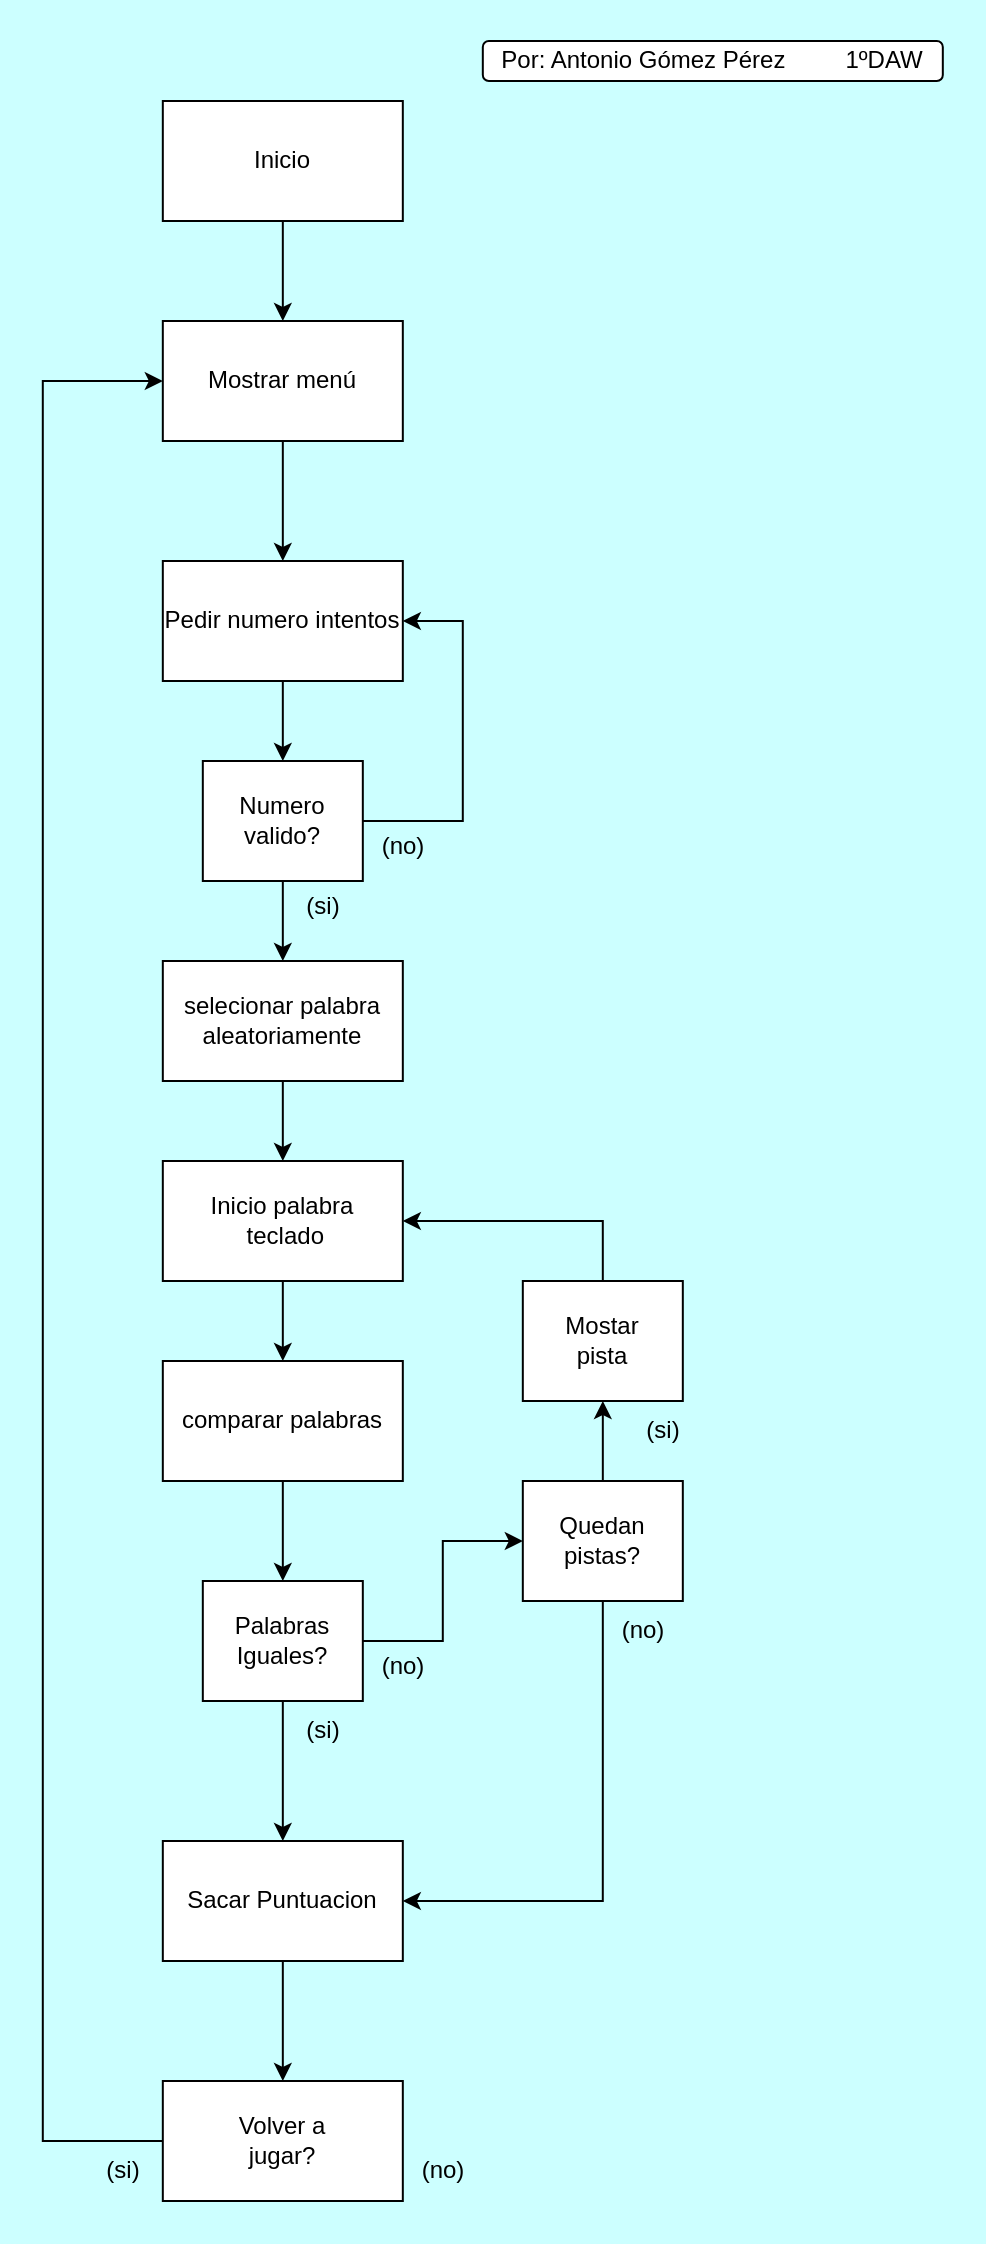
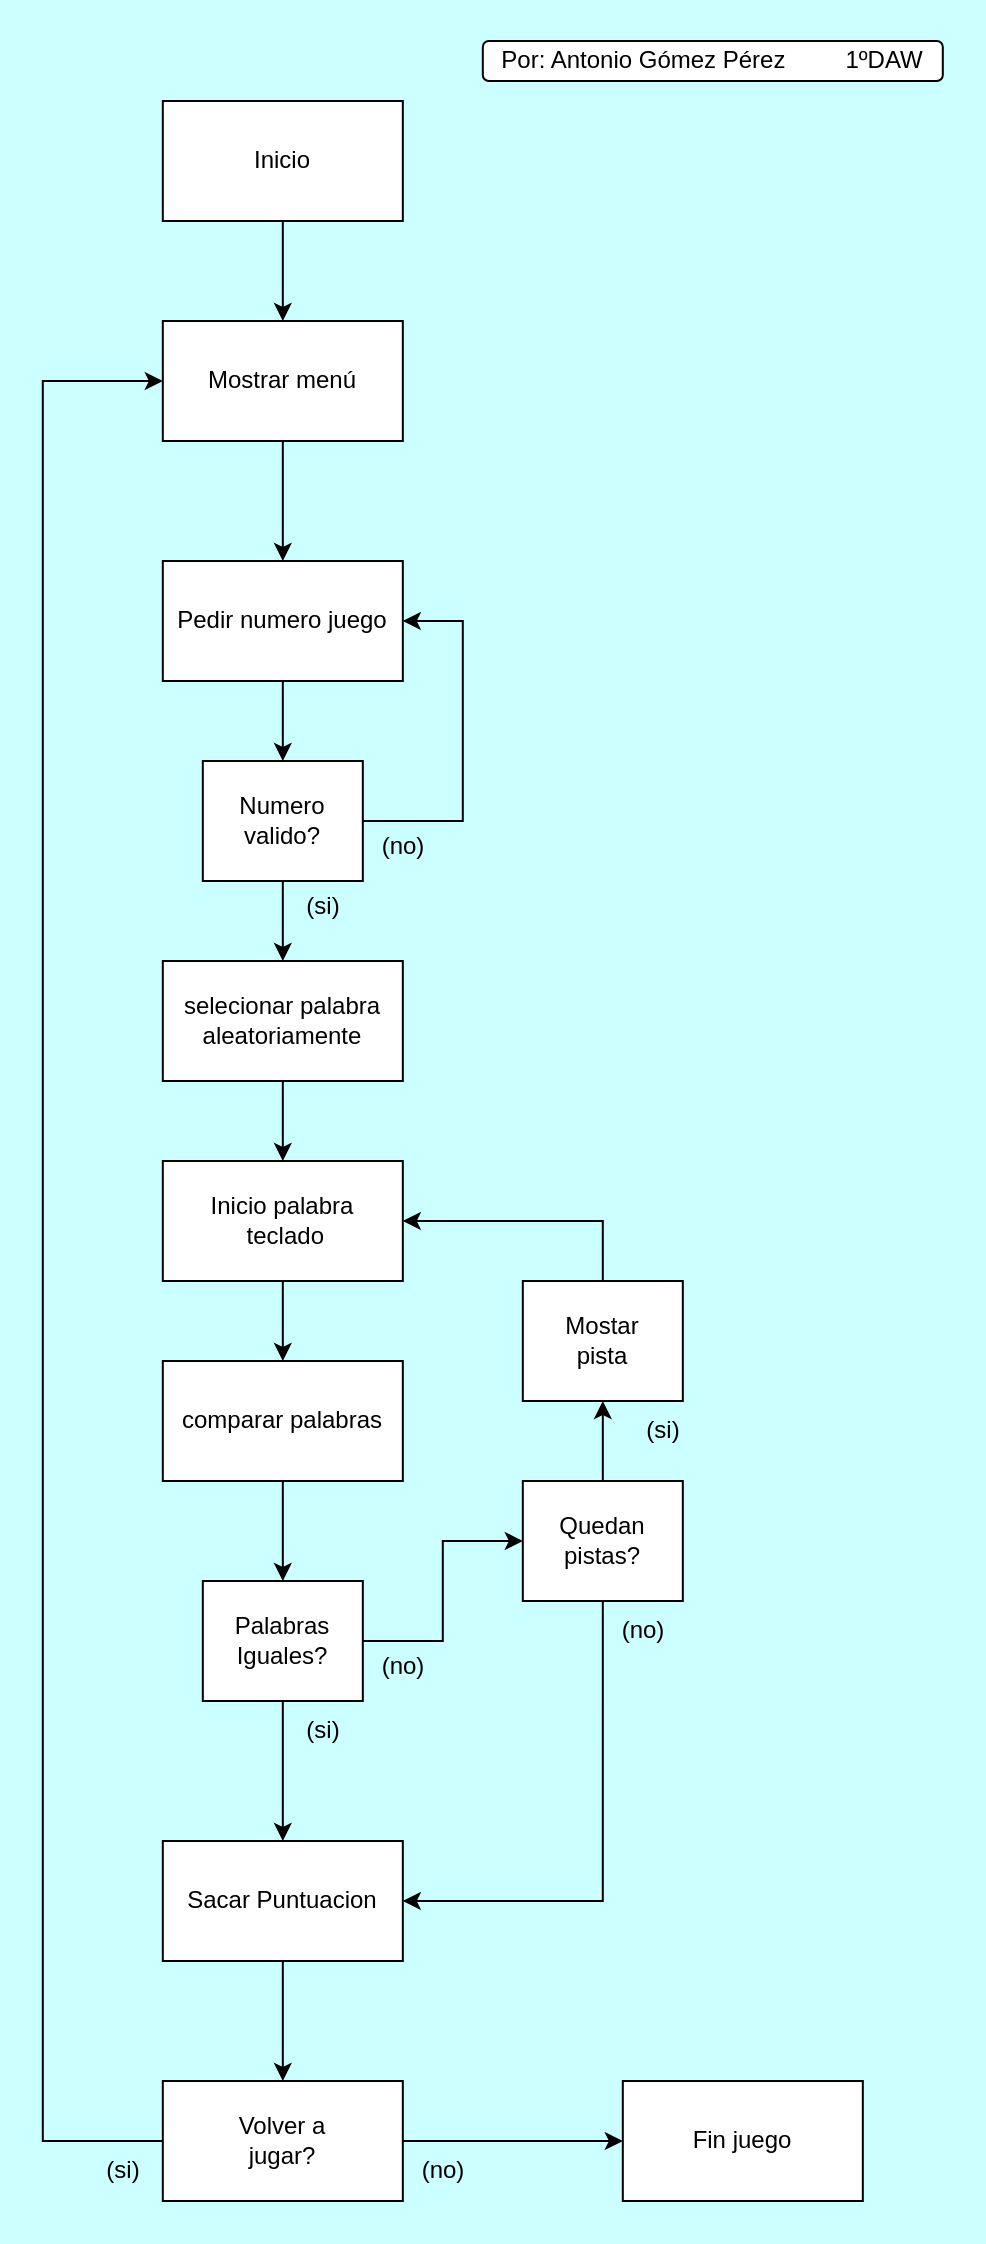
node "Pedir numero intentos": label "Pedir numero intentos" -> "Pedir numero juego"
edge "Volver a jugar?" -> "Fin juego": added
node "Fin juego": added
